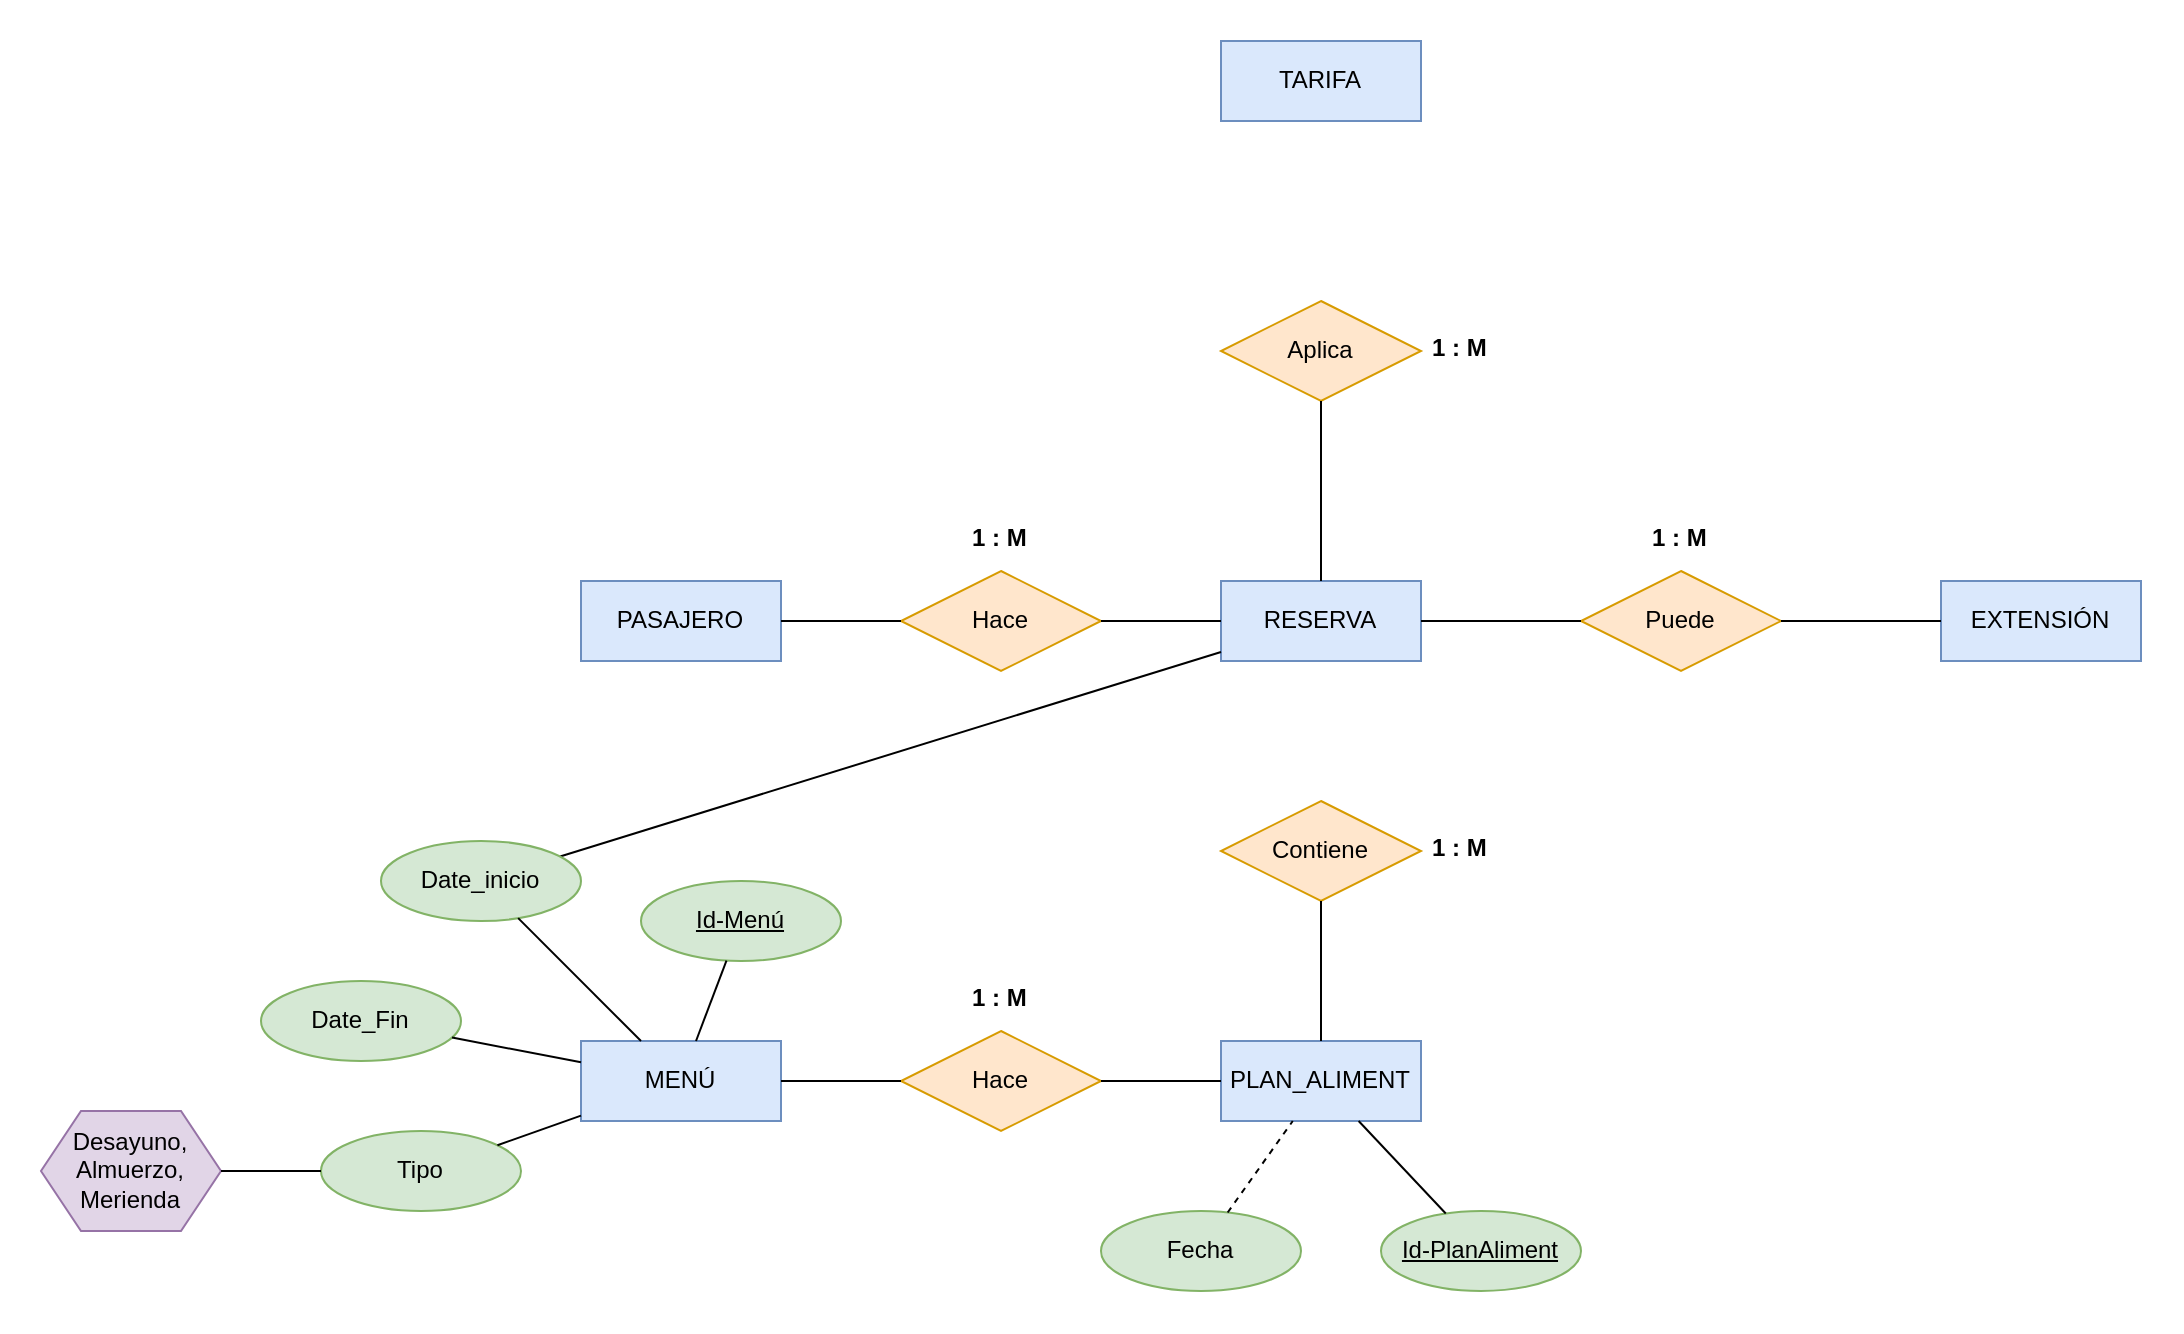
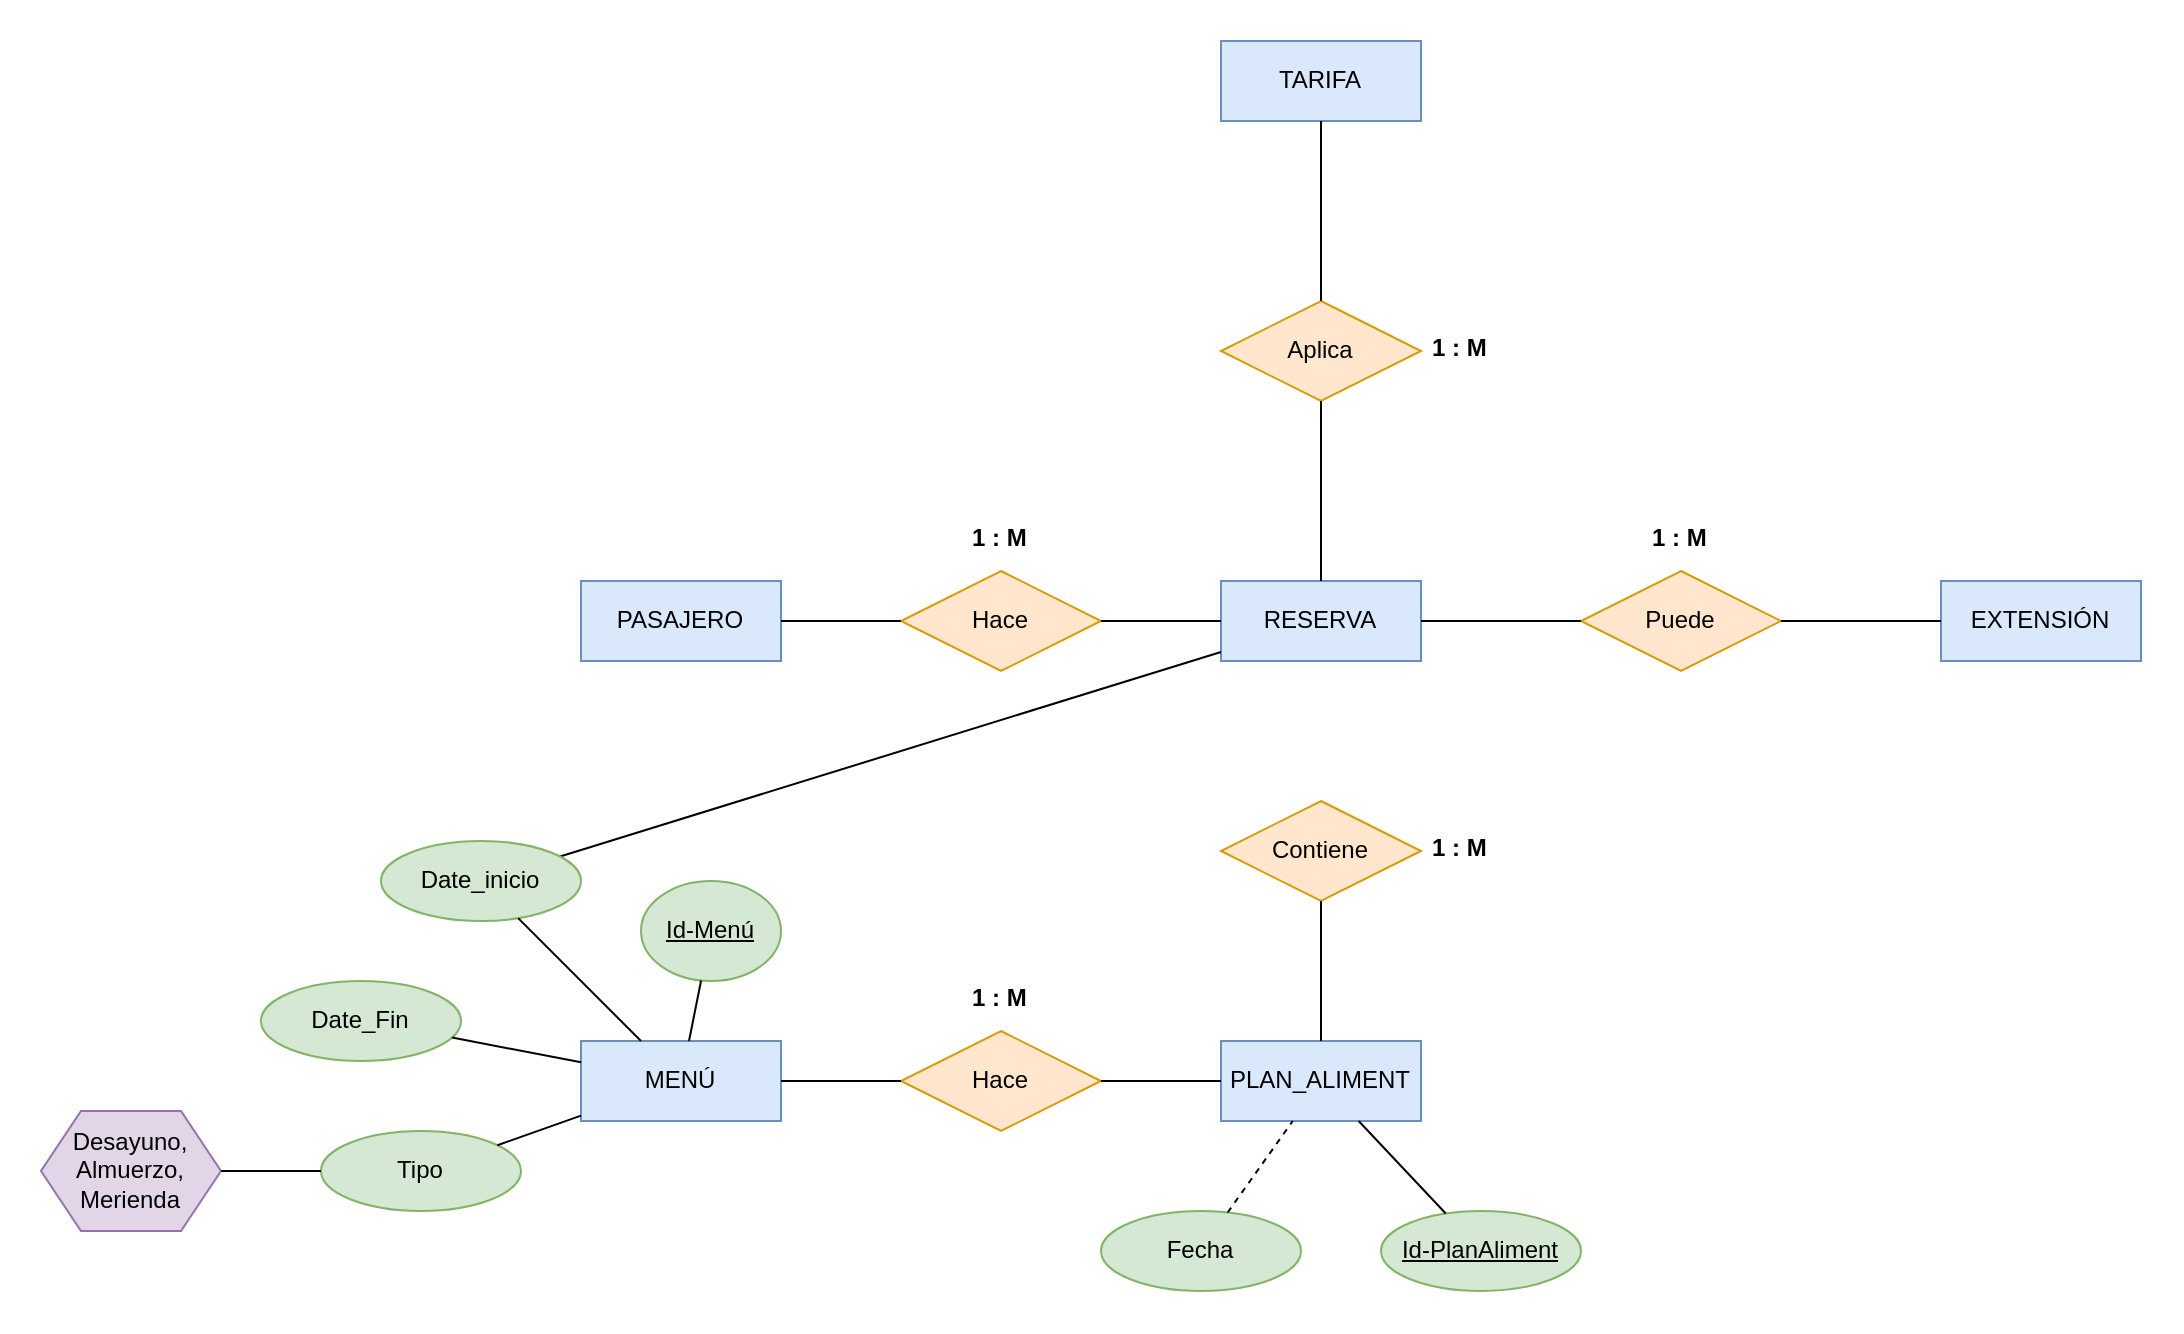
edge "TARIFA" -- "Aplica": added
node "Id-Menú": size 200x80 -> 140x100
